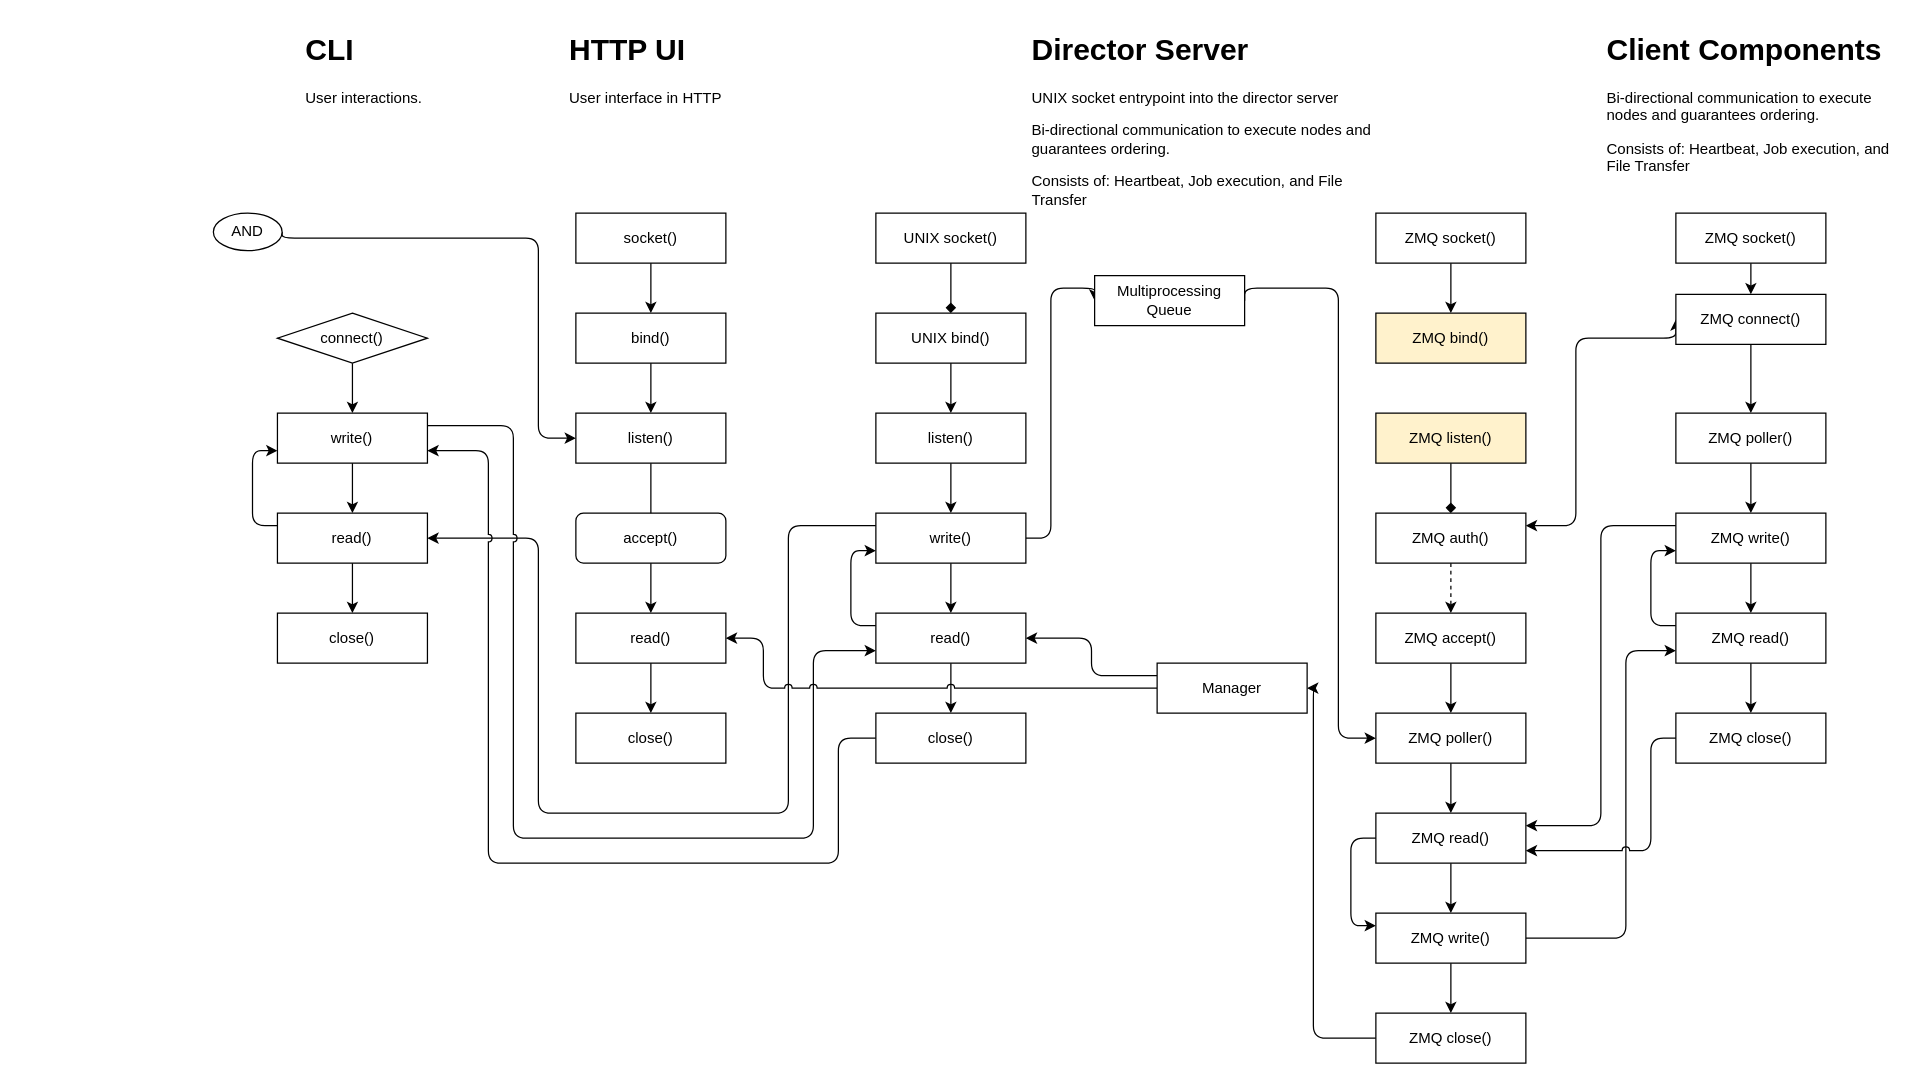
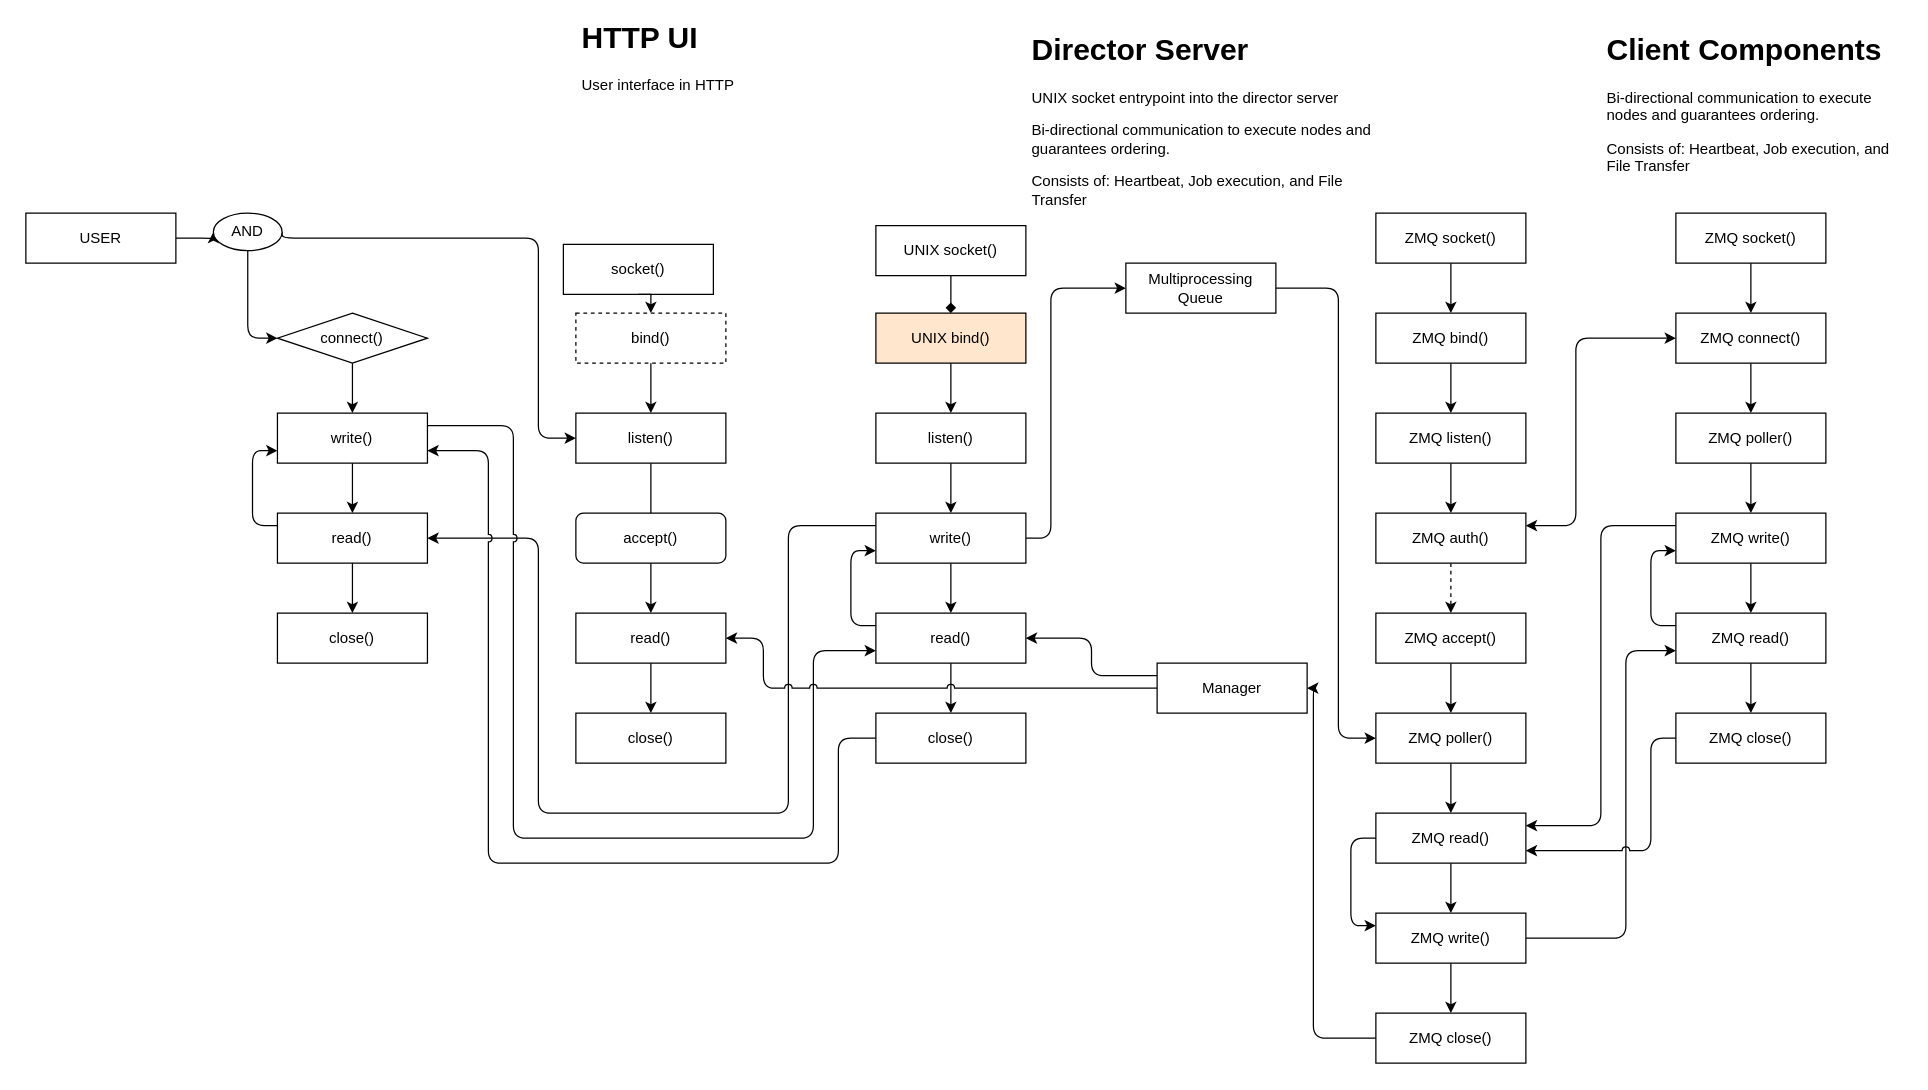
node "CLIUser interactions.": removed
node "HTTP UIUser interface in HTTP": moved (651, 119) -> (663, 107)
node "USER": added
edge "USER" -> "AND": added
node "socket()": moved (651, 238) -> (638, 269)
node "UNIX socket()": moved (951, 238) -> (951, 251)
edge "AND" -> "connect()": added
node "Multiprocessing Queue": moved (1169, 301) -> (1201, 288)
node "ZMQ connect()": moved (1751, 319) -> (1751, 338)
node "bind()": style solid -> dashed
node "UNIX bind()": fillcolor #ffffff -> #ffe6cc
node "ZMQ bind()": fillcolor #fff2cc -> #ffffff
edge "ZMQ bind()" -> "ZMQ listen()": added
node "ZMQ listen()": fillcolor #fff2cc -> #ffffff
edge "ZMQ listen()" -> "ZMQ auth()": arrowhead diamond -> classic
